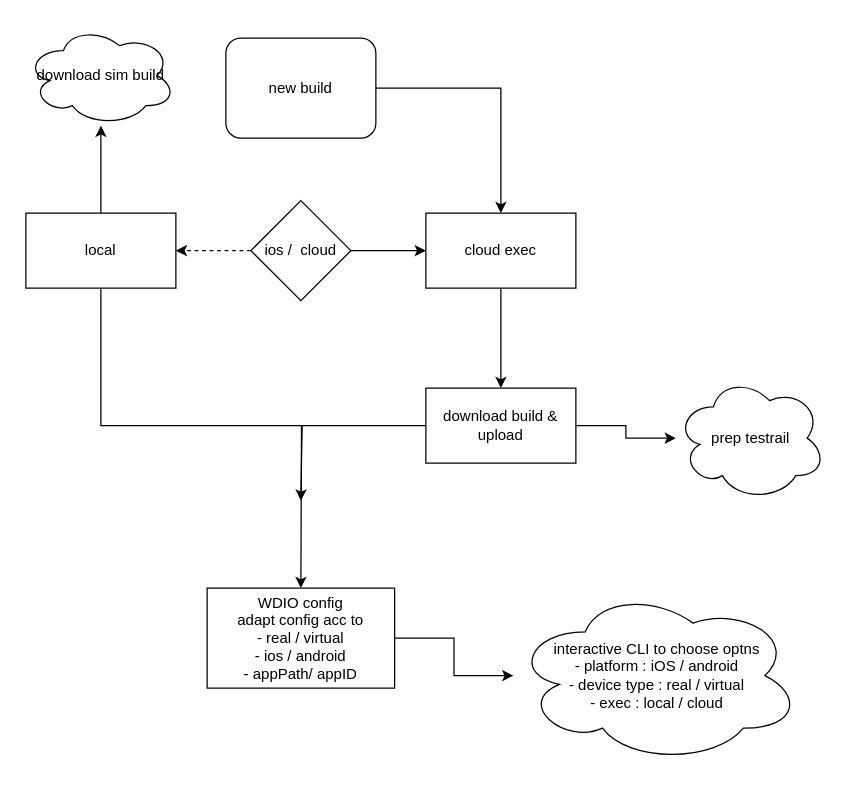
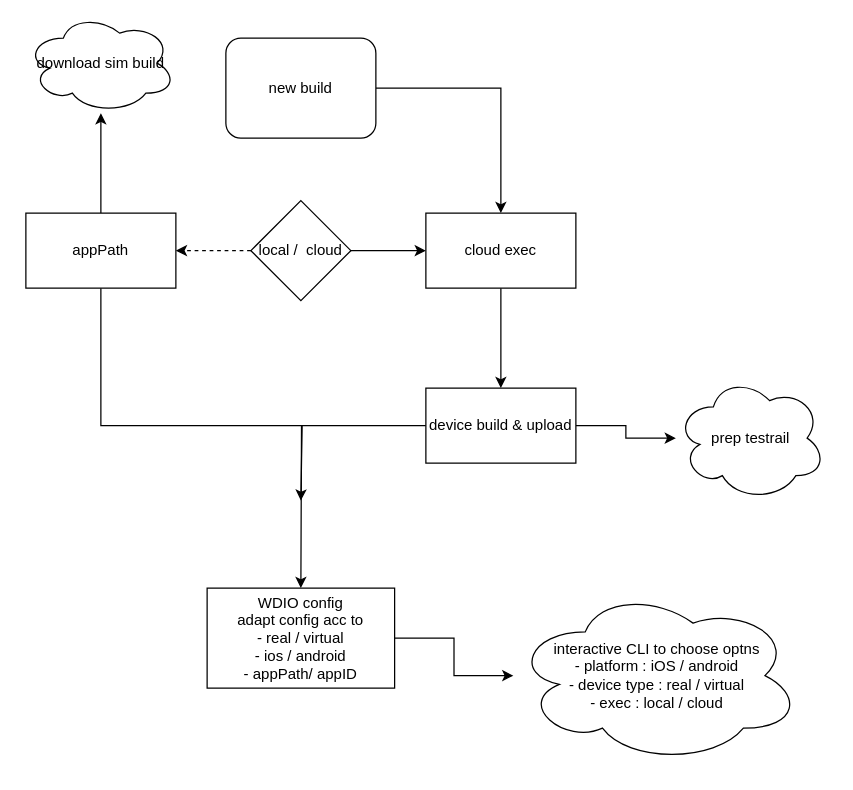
node "download sim build": moved (101, 76) -> (101, 63)
node "local": label "local" -> "appPath"
node "ios / cloud": label "ios / cloud" -> "local / cloud"
node "download build & upload": label "download build & upload" -> "device build & upload"
